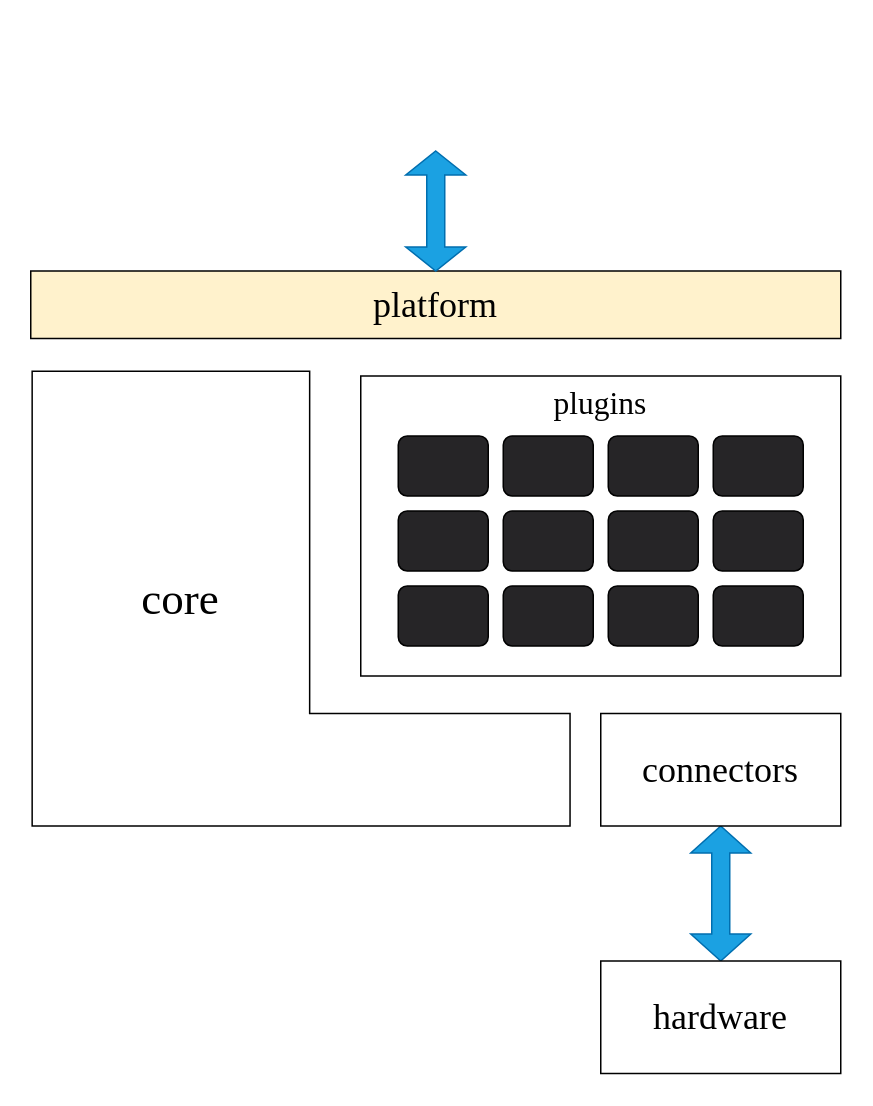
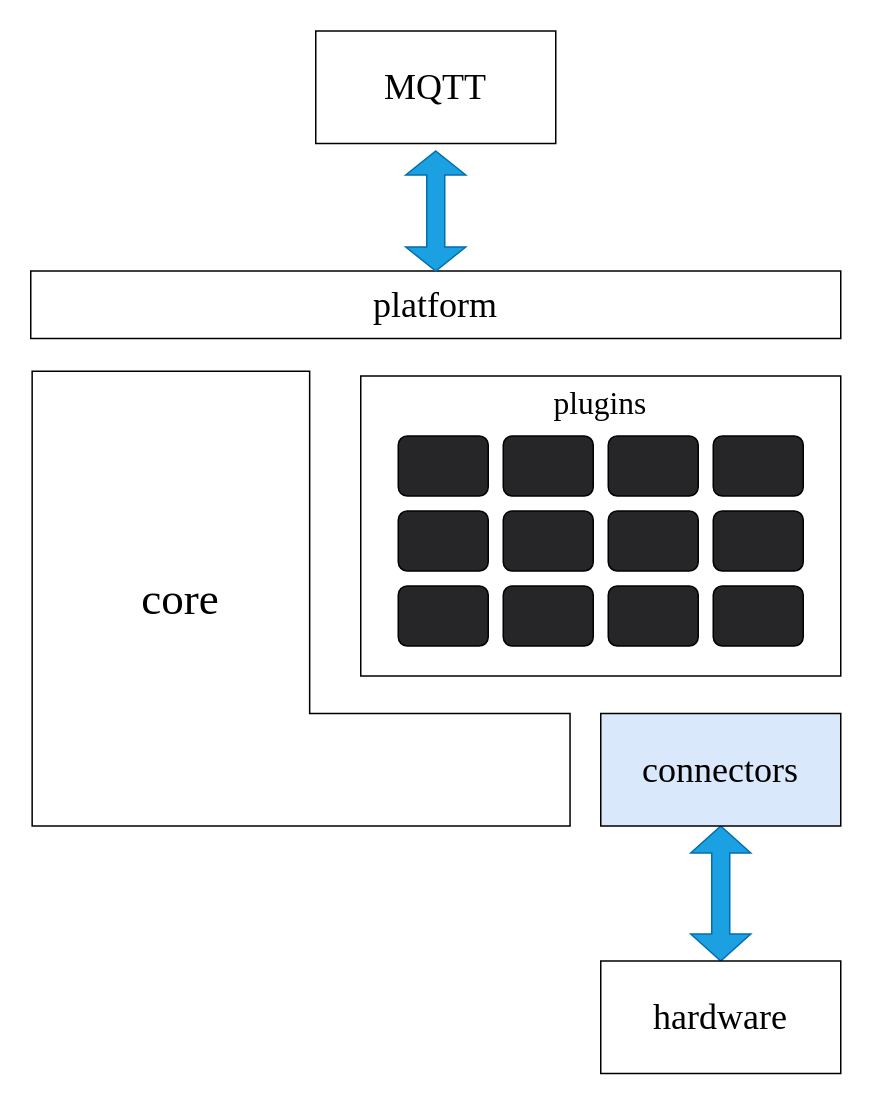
node "MQTT": added
node "platform": fillcolor #fff2cc -> #ffffff
node "connectors": fillcolor #ffffff -> #dae8fc
